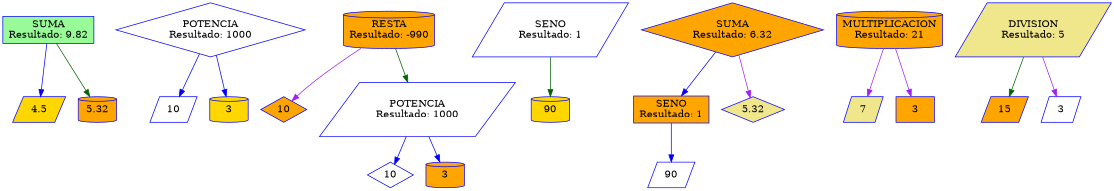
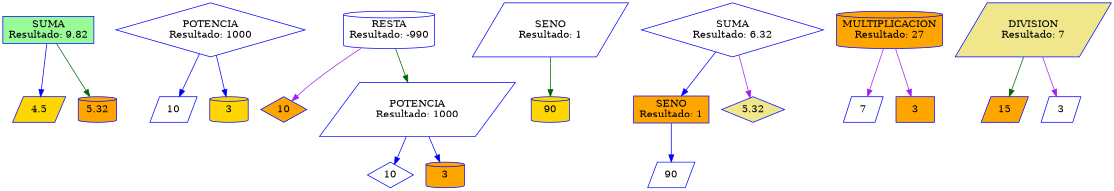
node "RESTA Resultado: -990": fillcolor orange -> white
node "SUMA Resultado: 6.32": fillcolor orange -> white
node "MULTIPLICACION Resultado: 21": label "MULTIPLICACION Resultado: 21" -> "MULTIPLICACION Resultado: 27"
node "DIVISION Resultado: 5": label "DIVISION Resultado: 5" -> "DIVISION Resultado: 7"
node "7": fillcolor khaki -> white
